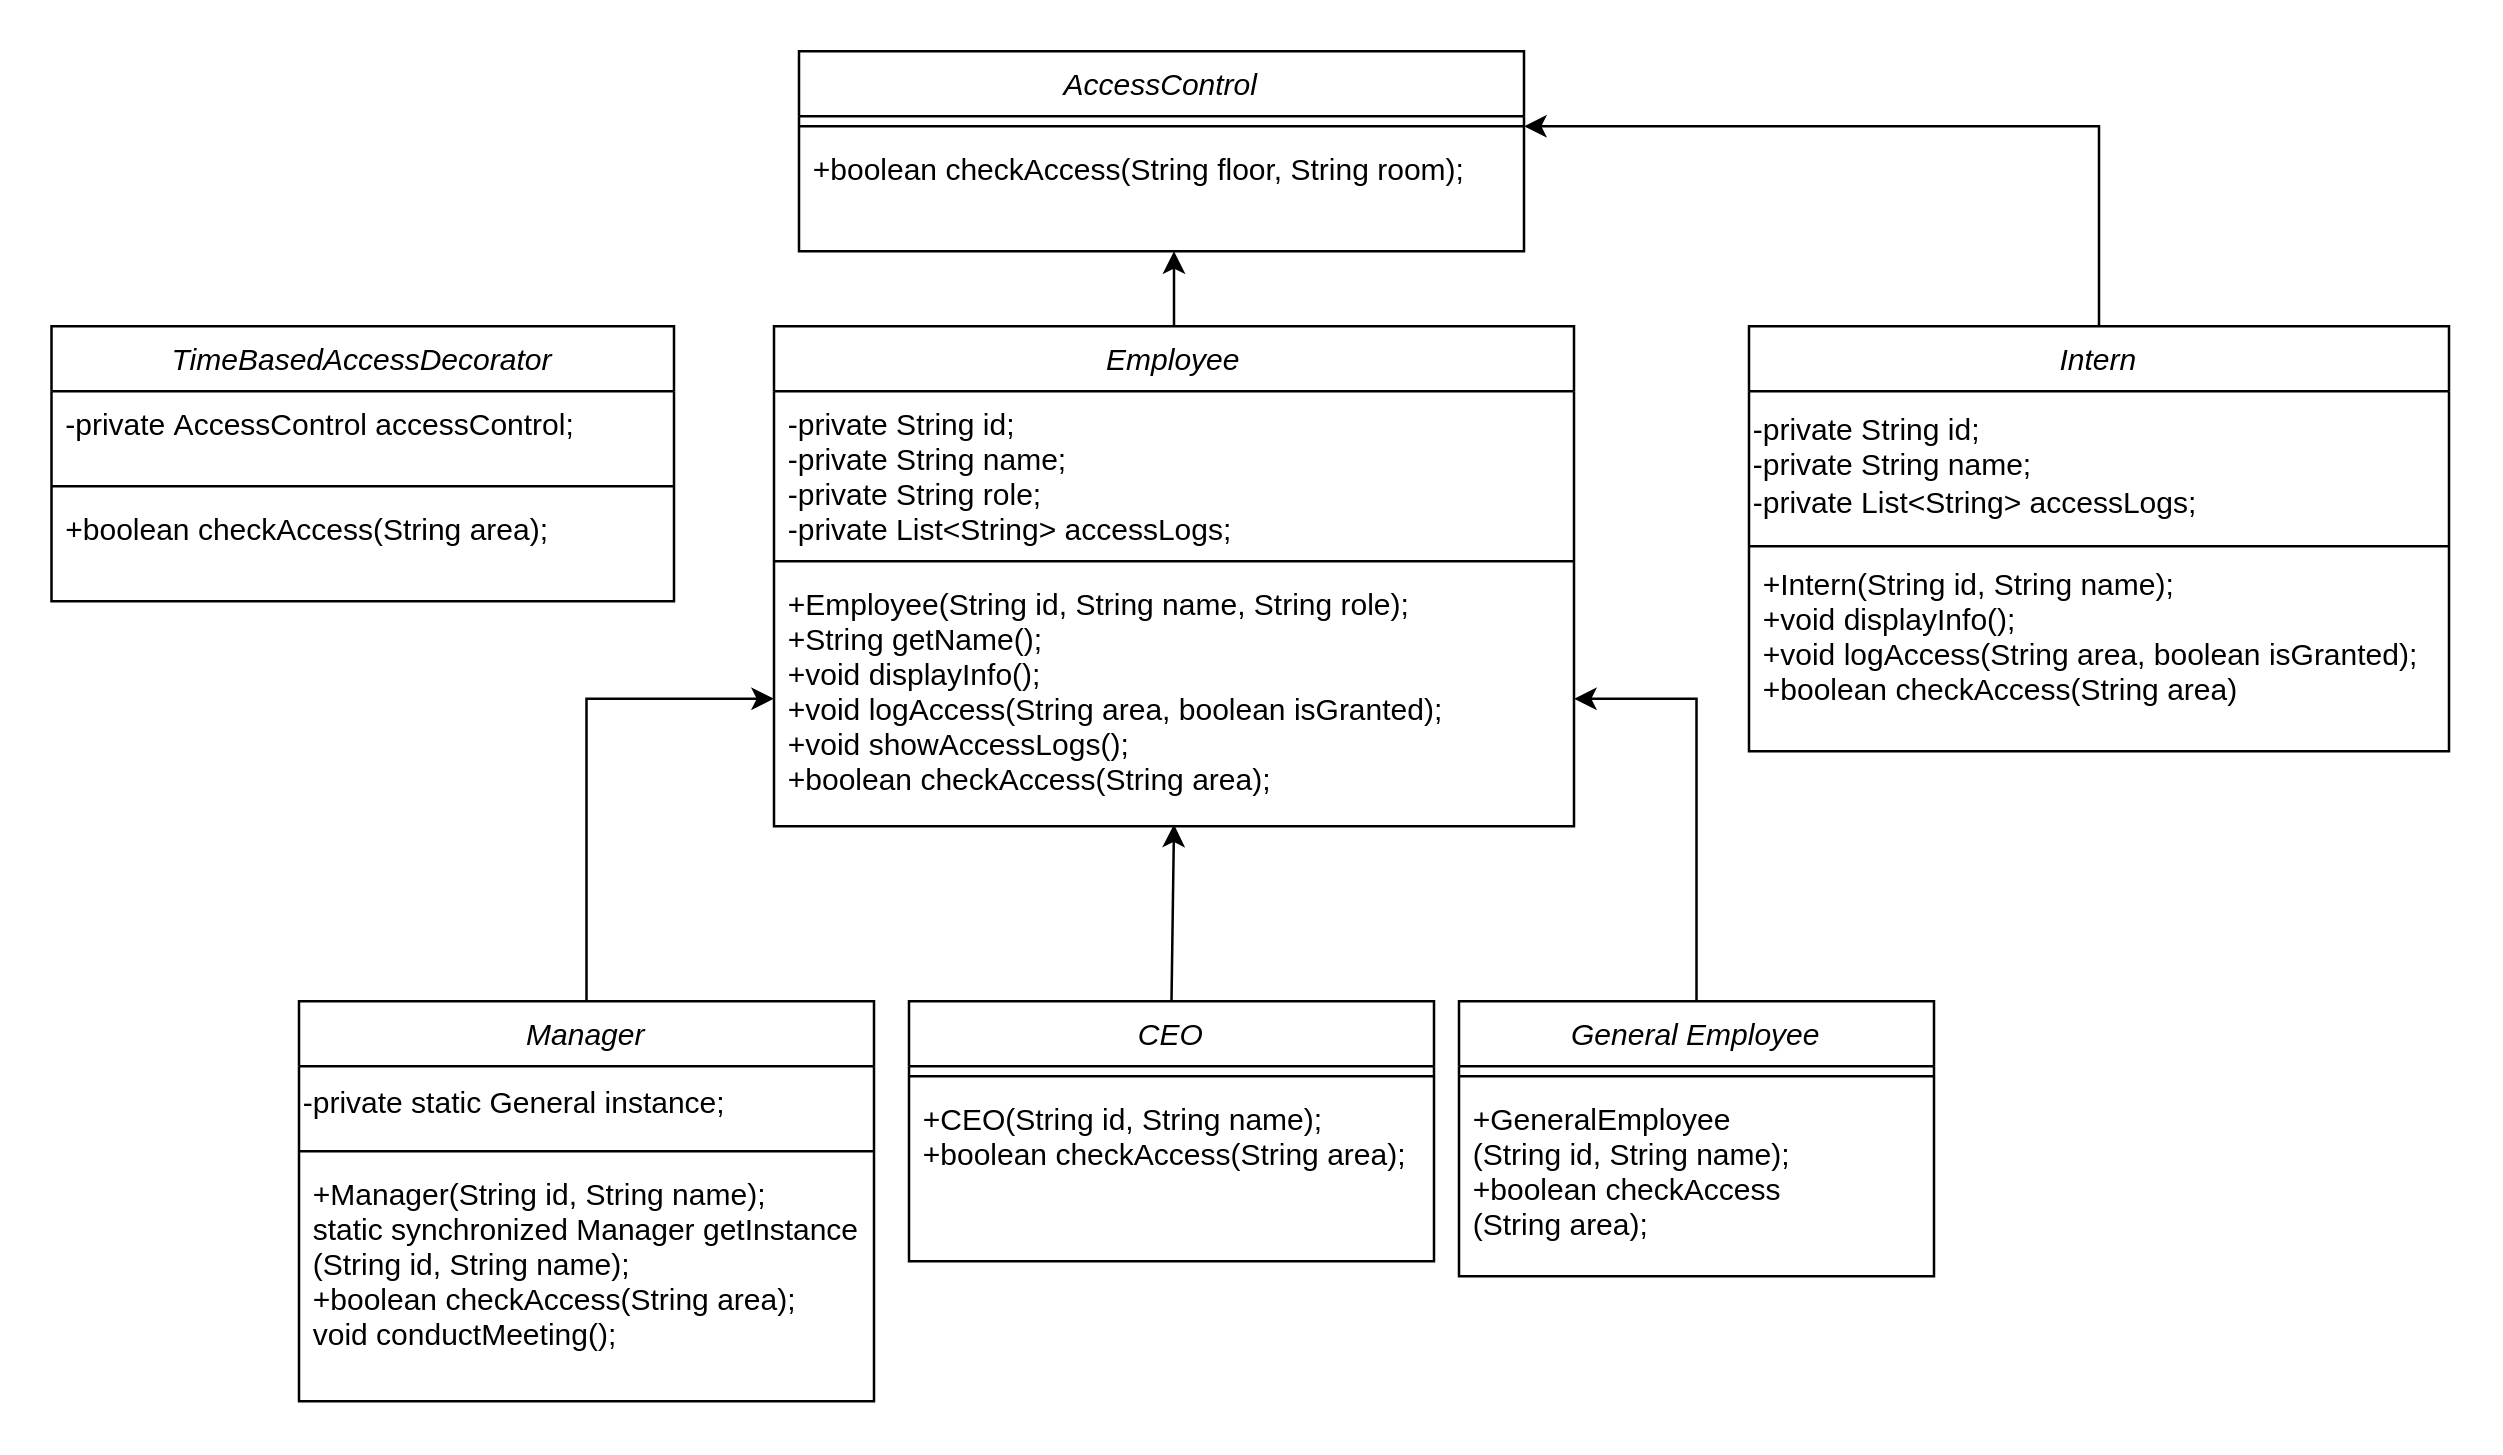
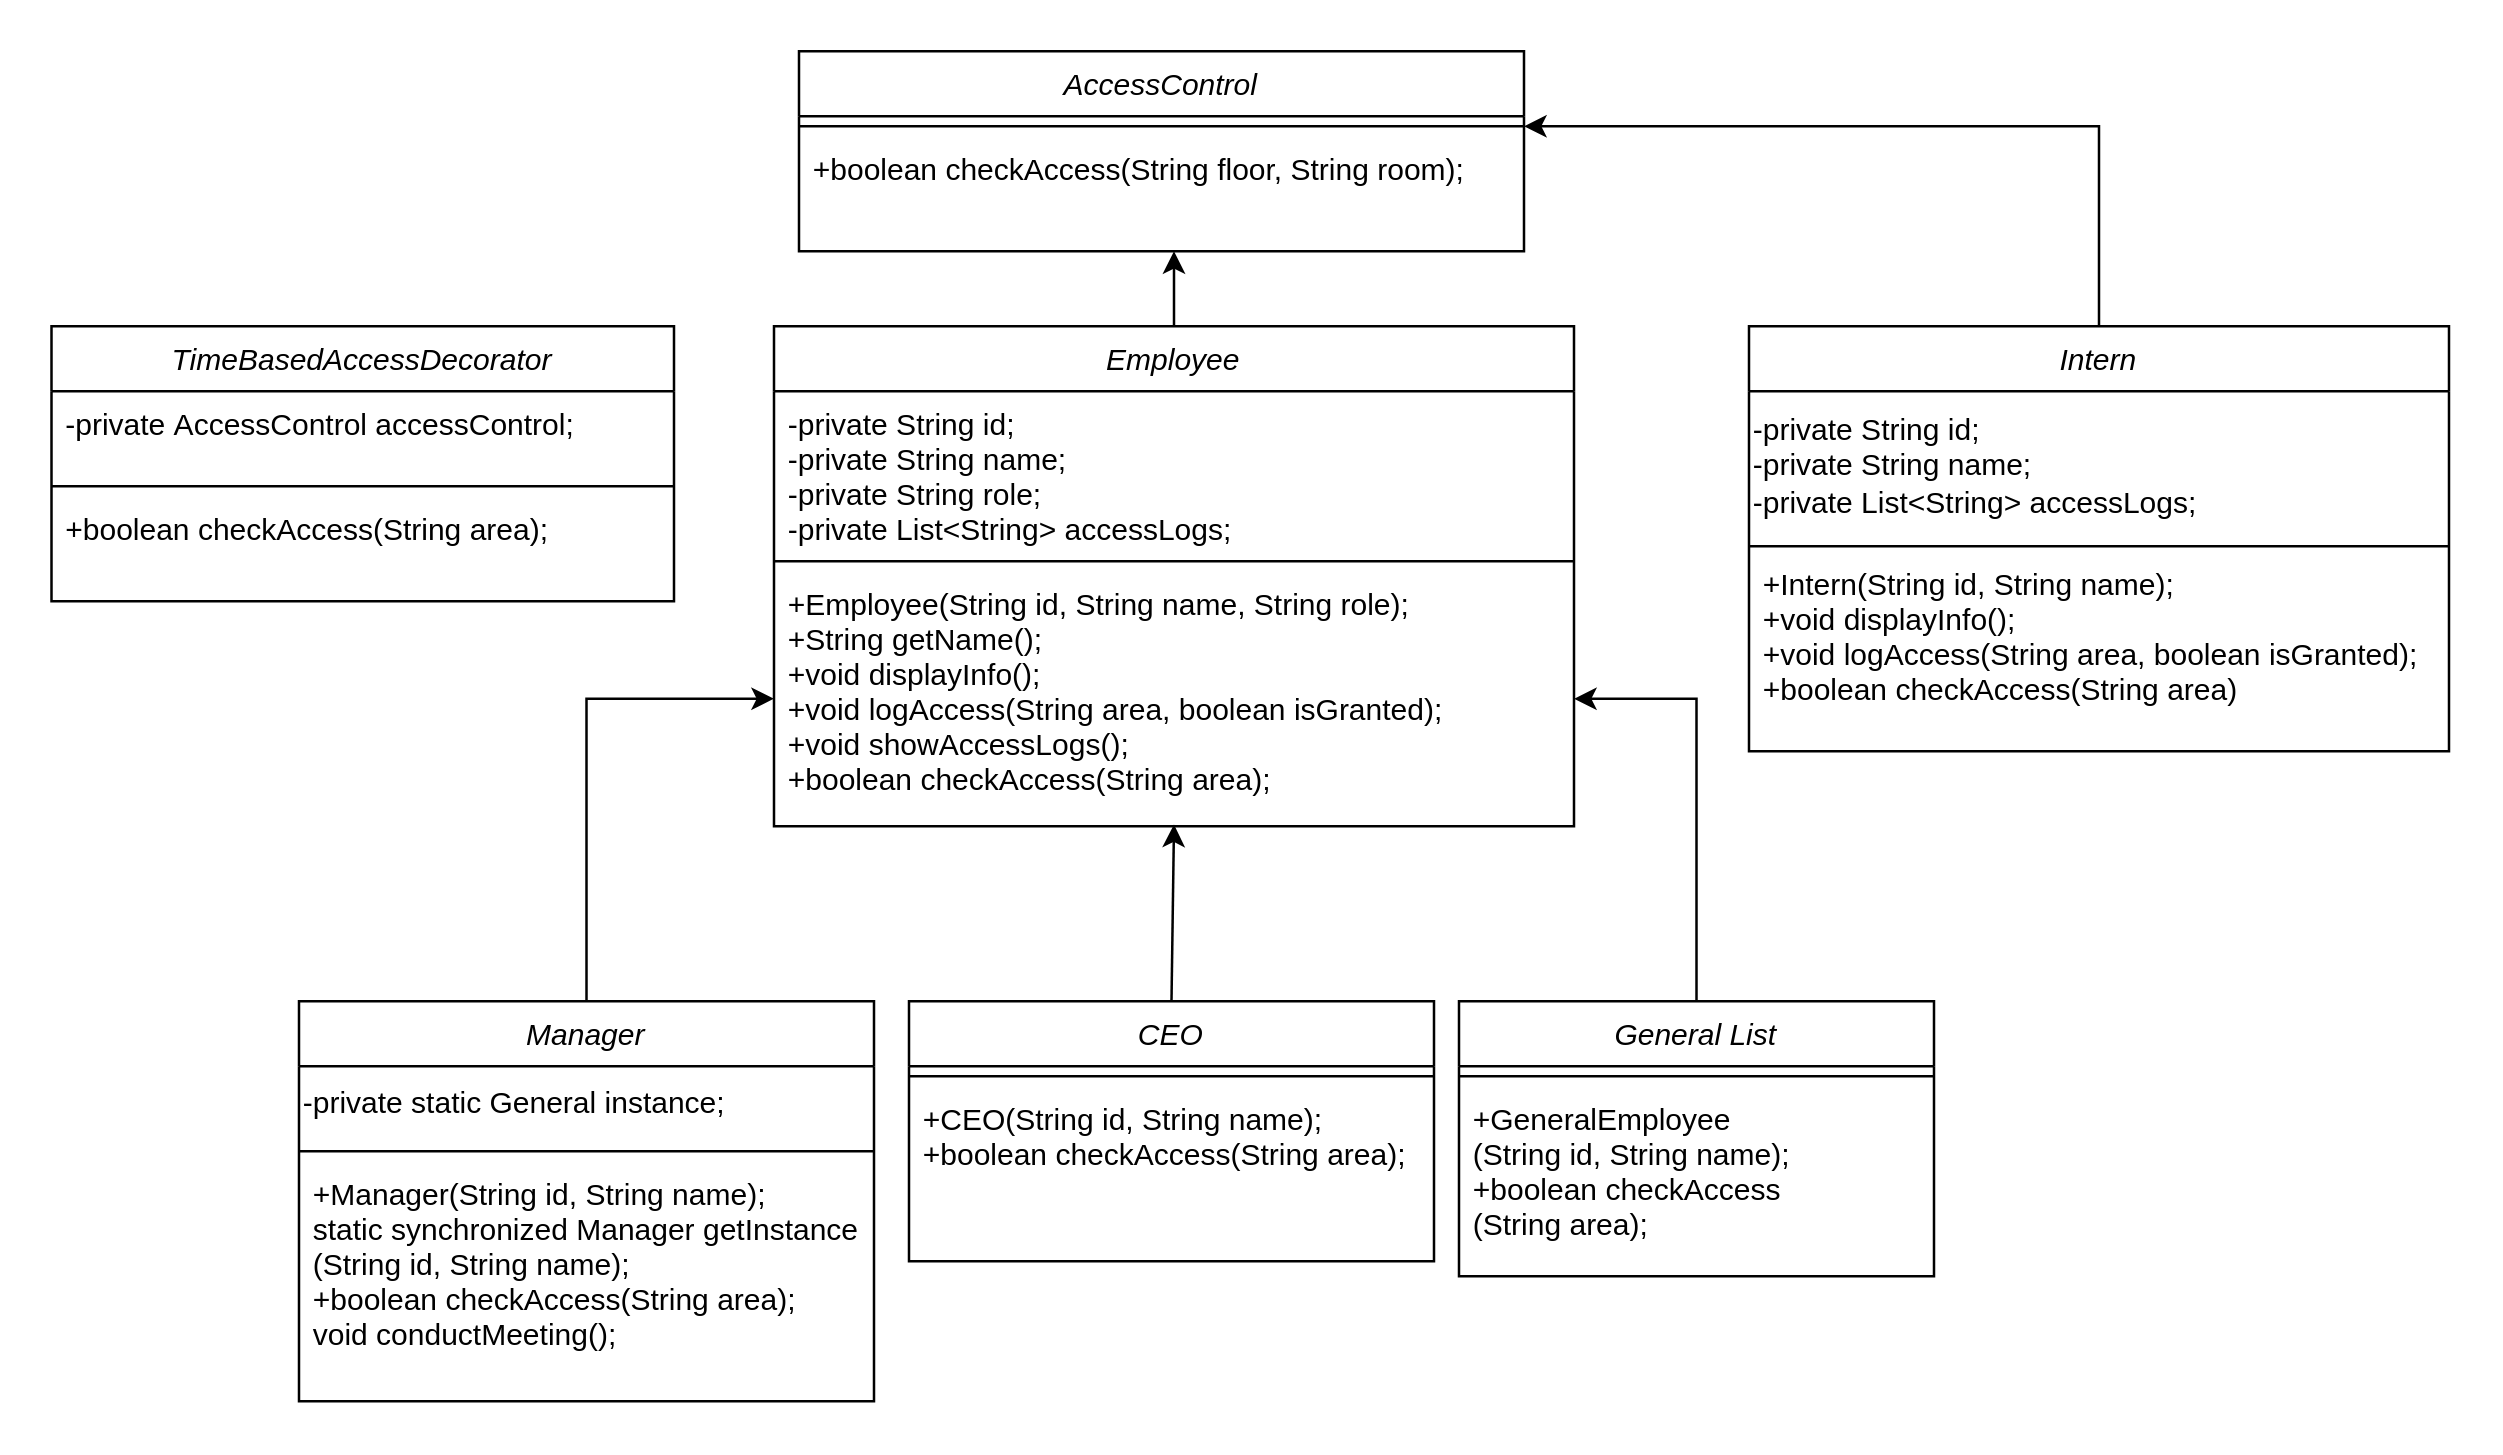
node "General Employee": label "General Employee" -> "General List"
